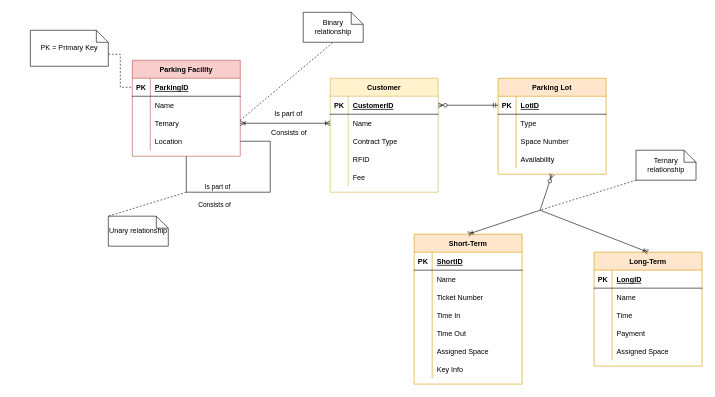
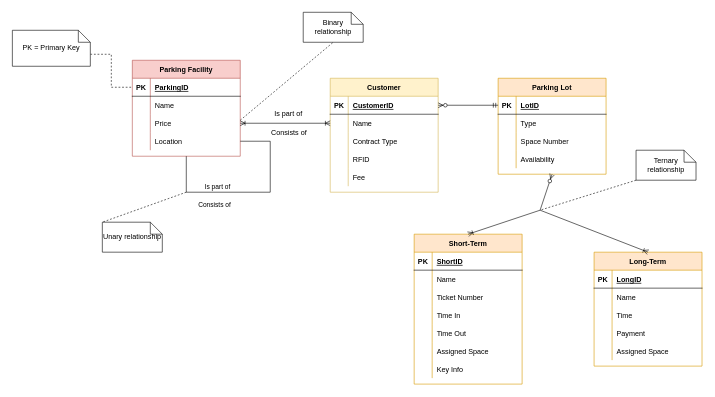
node "PK = Primary Key": moved (69, 48) -> (51, 48)
node "Ternary": label "Ternary" -> "Price"
node "Unary relationship": moved (138, 231) -> (132, 237)
